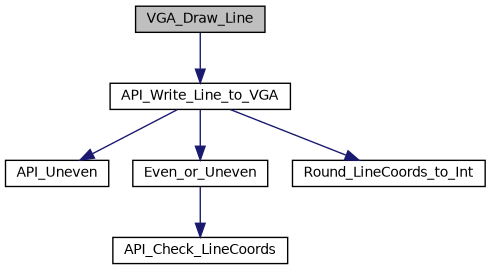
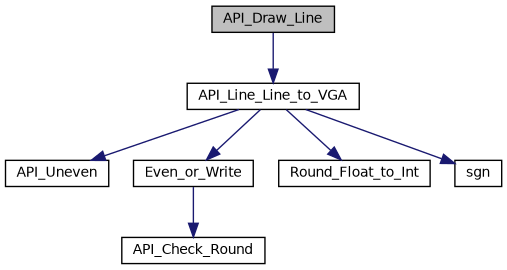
node "VGA_Draw_Line": label "VGA_Draw_Line" -> "API_Draw_Line"
node "API_Write_Line_to_VGA": label "API_Write_Line_to_VGA" -> "API_Line_Line_to_VGA"
node "Even_or_Uneven": label "Even_or_Uneven" -> "Even_or_Write"
node "Round_LineCoords_to_Int": label "Round_LineCoords_to_Int" -> "Round_Float_to_Int"
node "sgn": added
node "API_Check_LineCoords": label "API_Check_LineCoords" -> "API_Check_Round"
